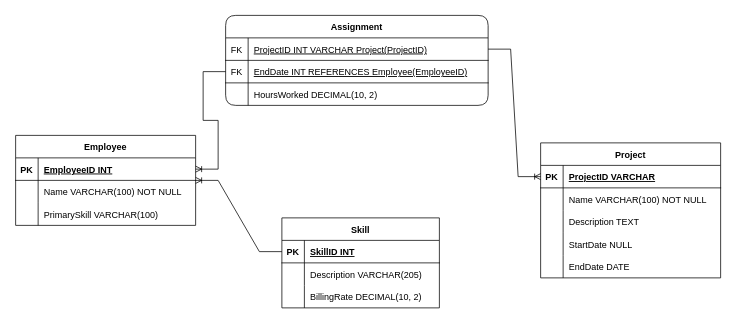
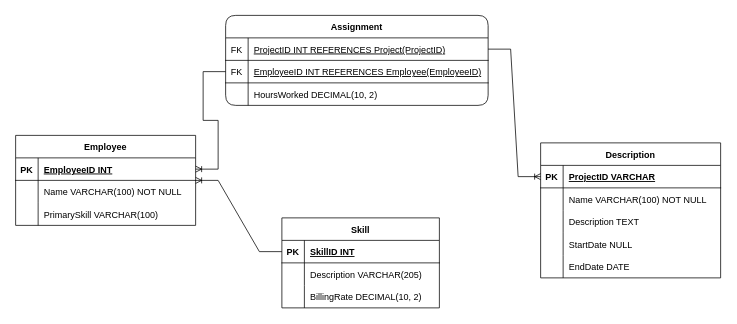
node "ProjectID INT VARCHAR Project(ProjectID)": label "ProjectID INT VARCHAR Project(ProjectID)" -> "ProjectID INT REFERENCES Project(ProjectID)"
node "EndDate INT REFERENCES Employee(EmployeeID)": label "EndDate INT REFERENCES Employee(EmployeeID)" -> "EmployeeID INT REFERENCES Employee(EmployeeID)"
node "Project": label "Project" -> "Description"
